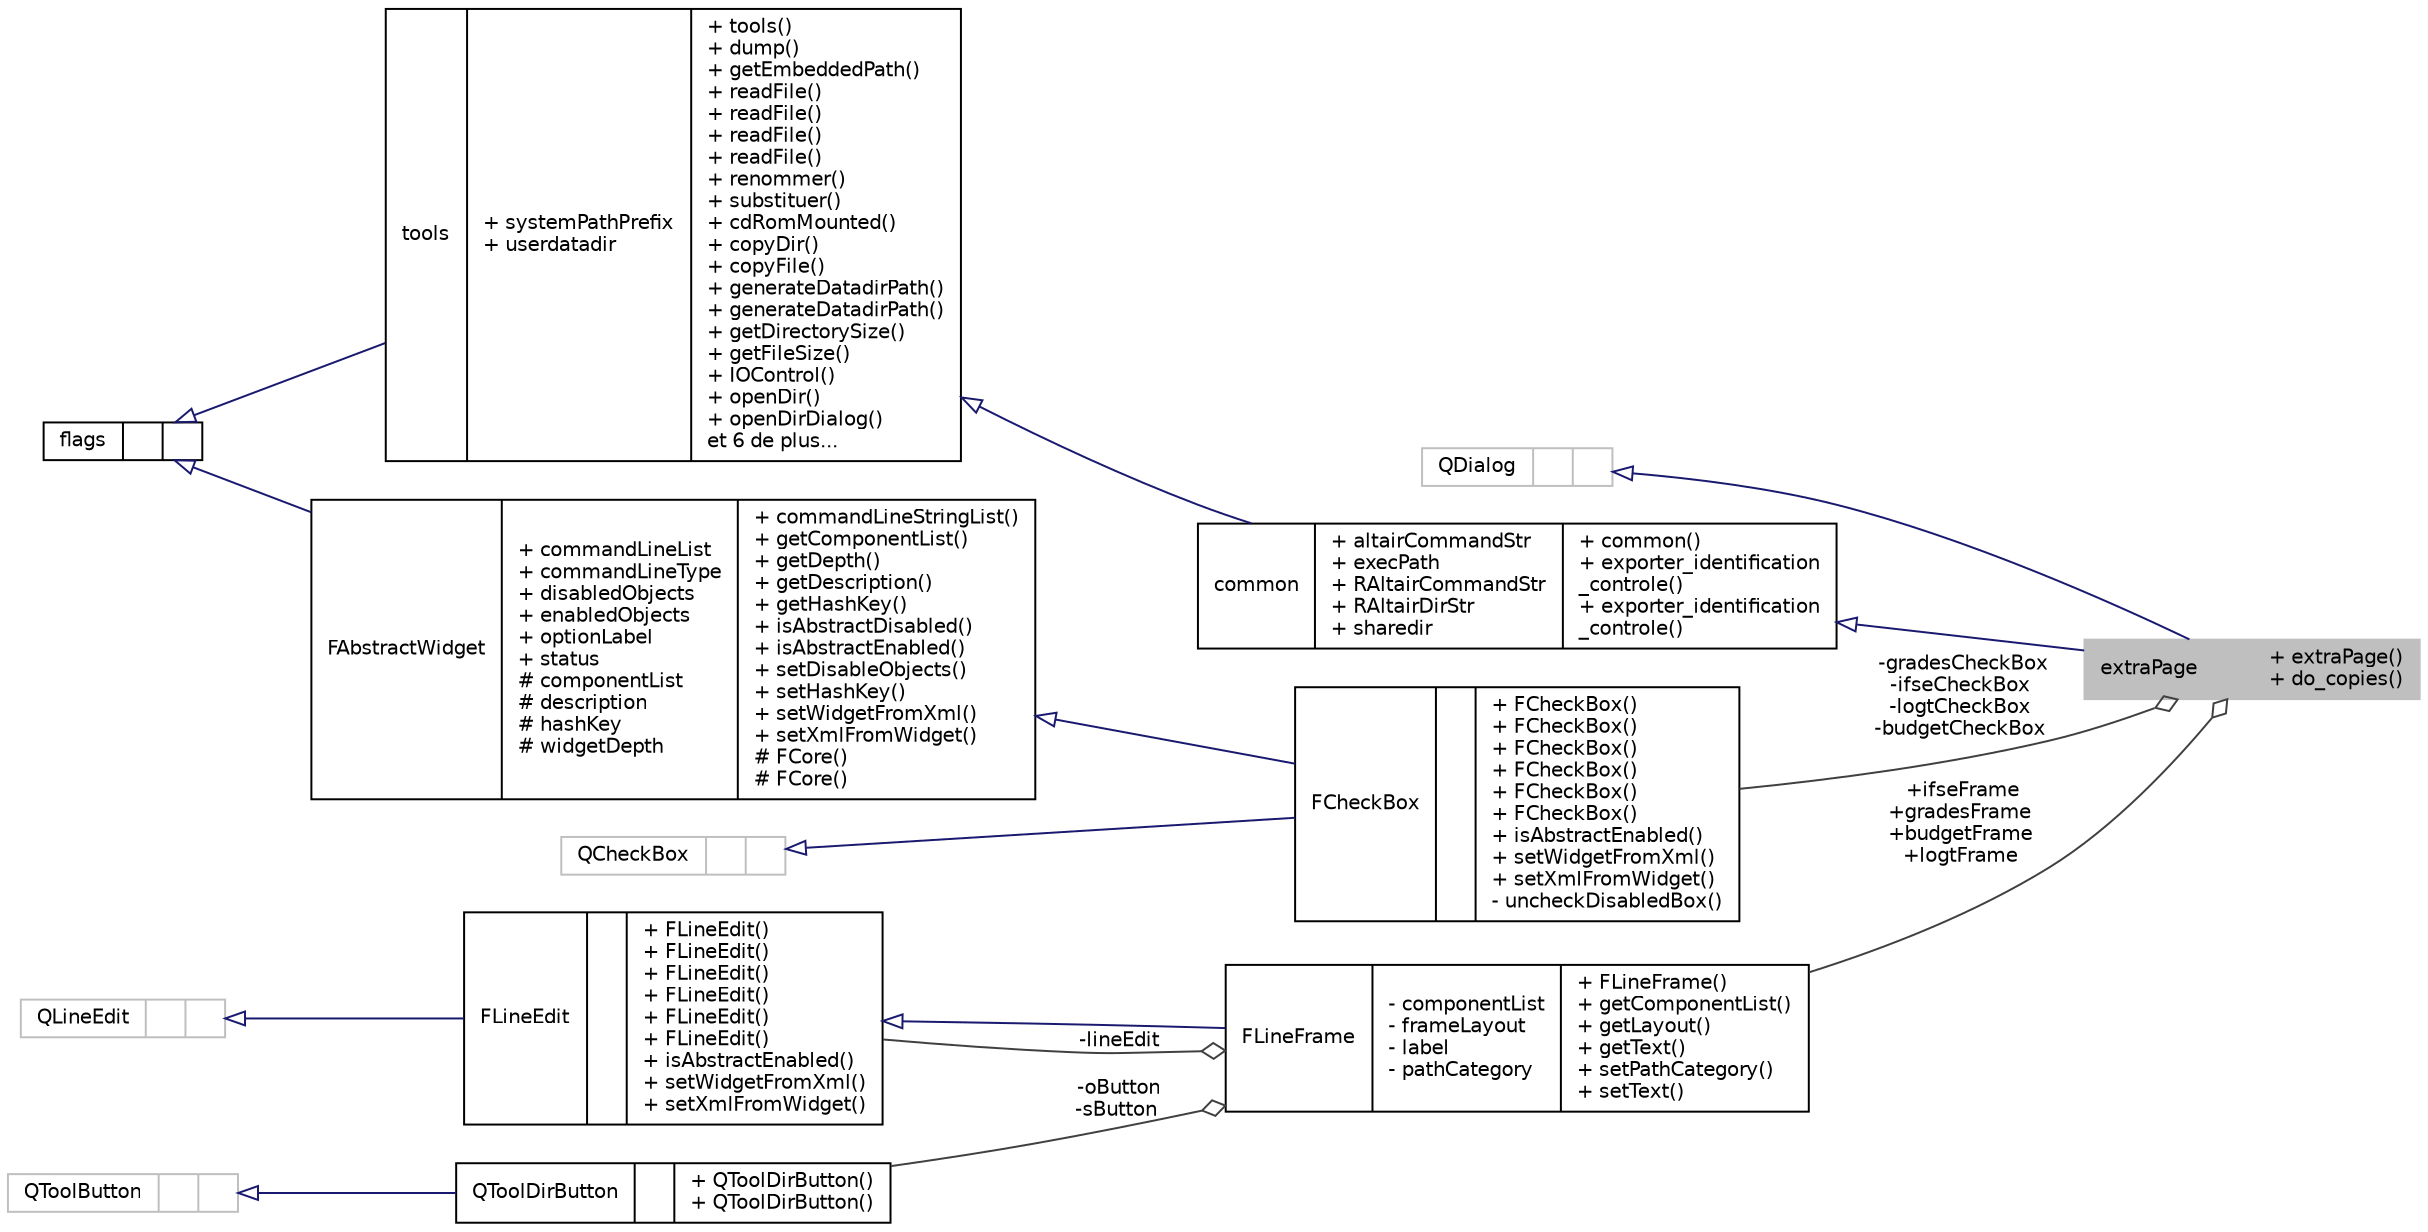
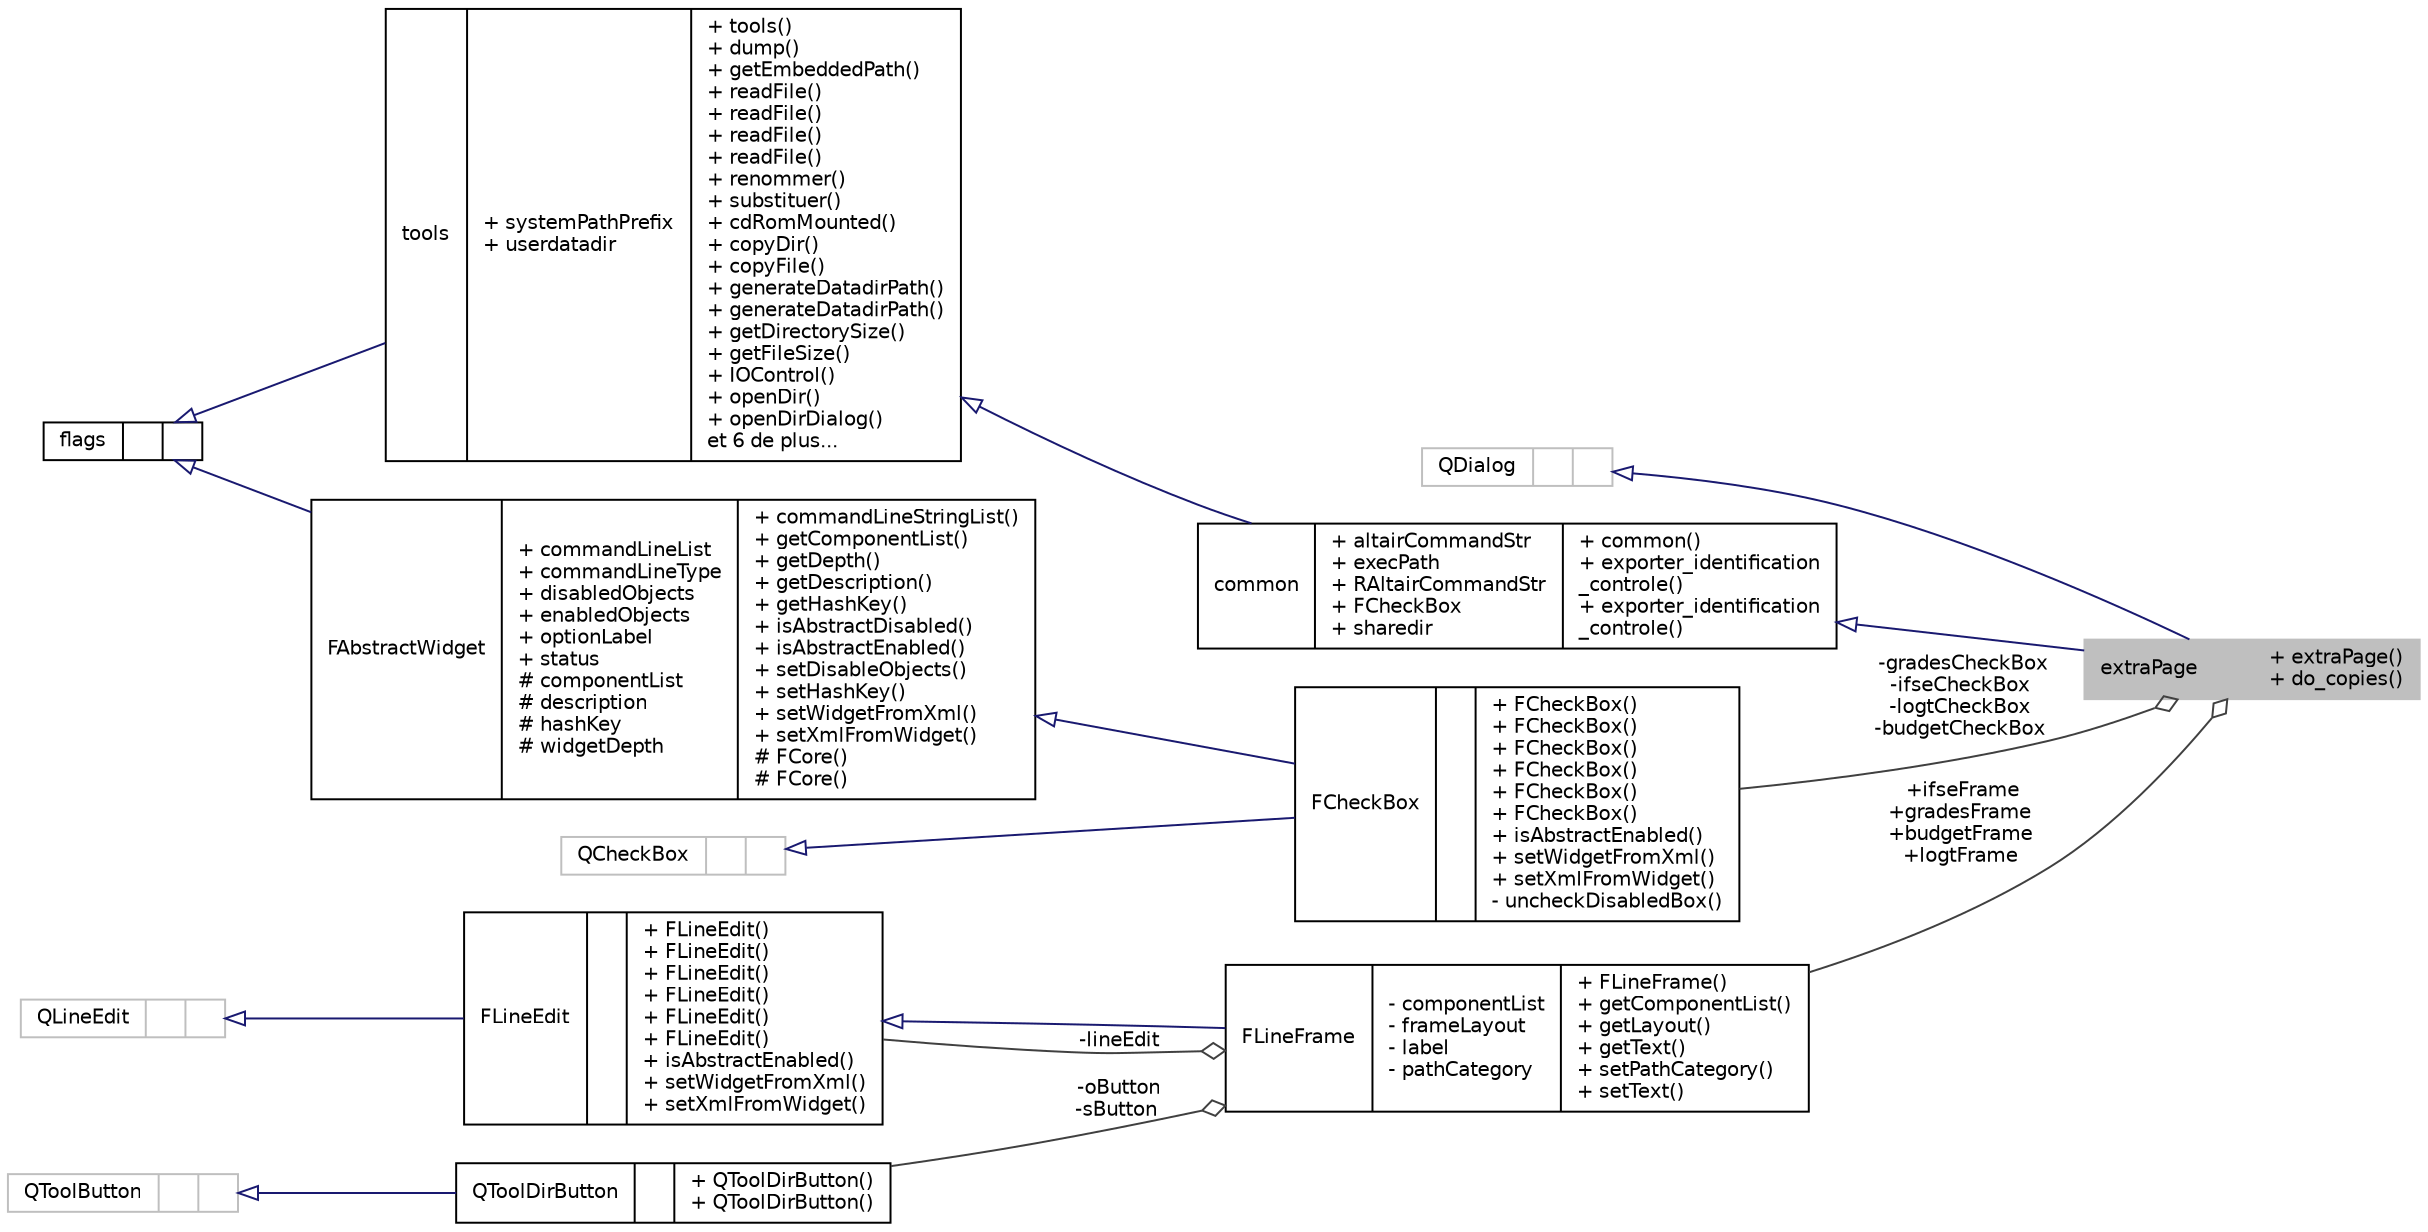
node "common": text "+ RAltairDirStr" -> "+ FCheckBox"
